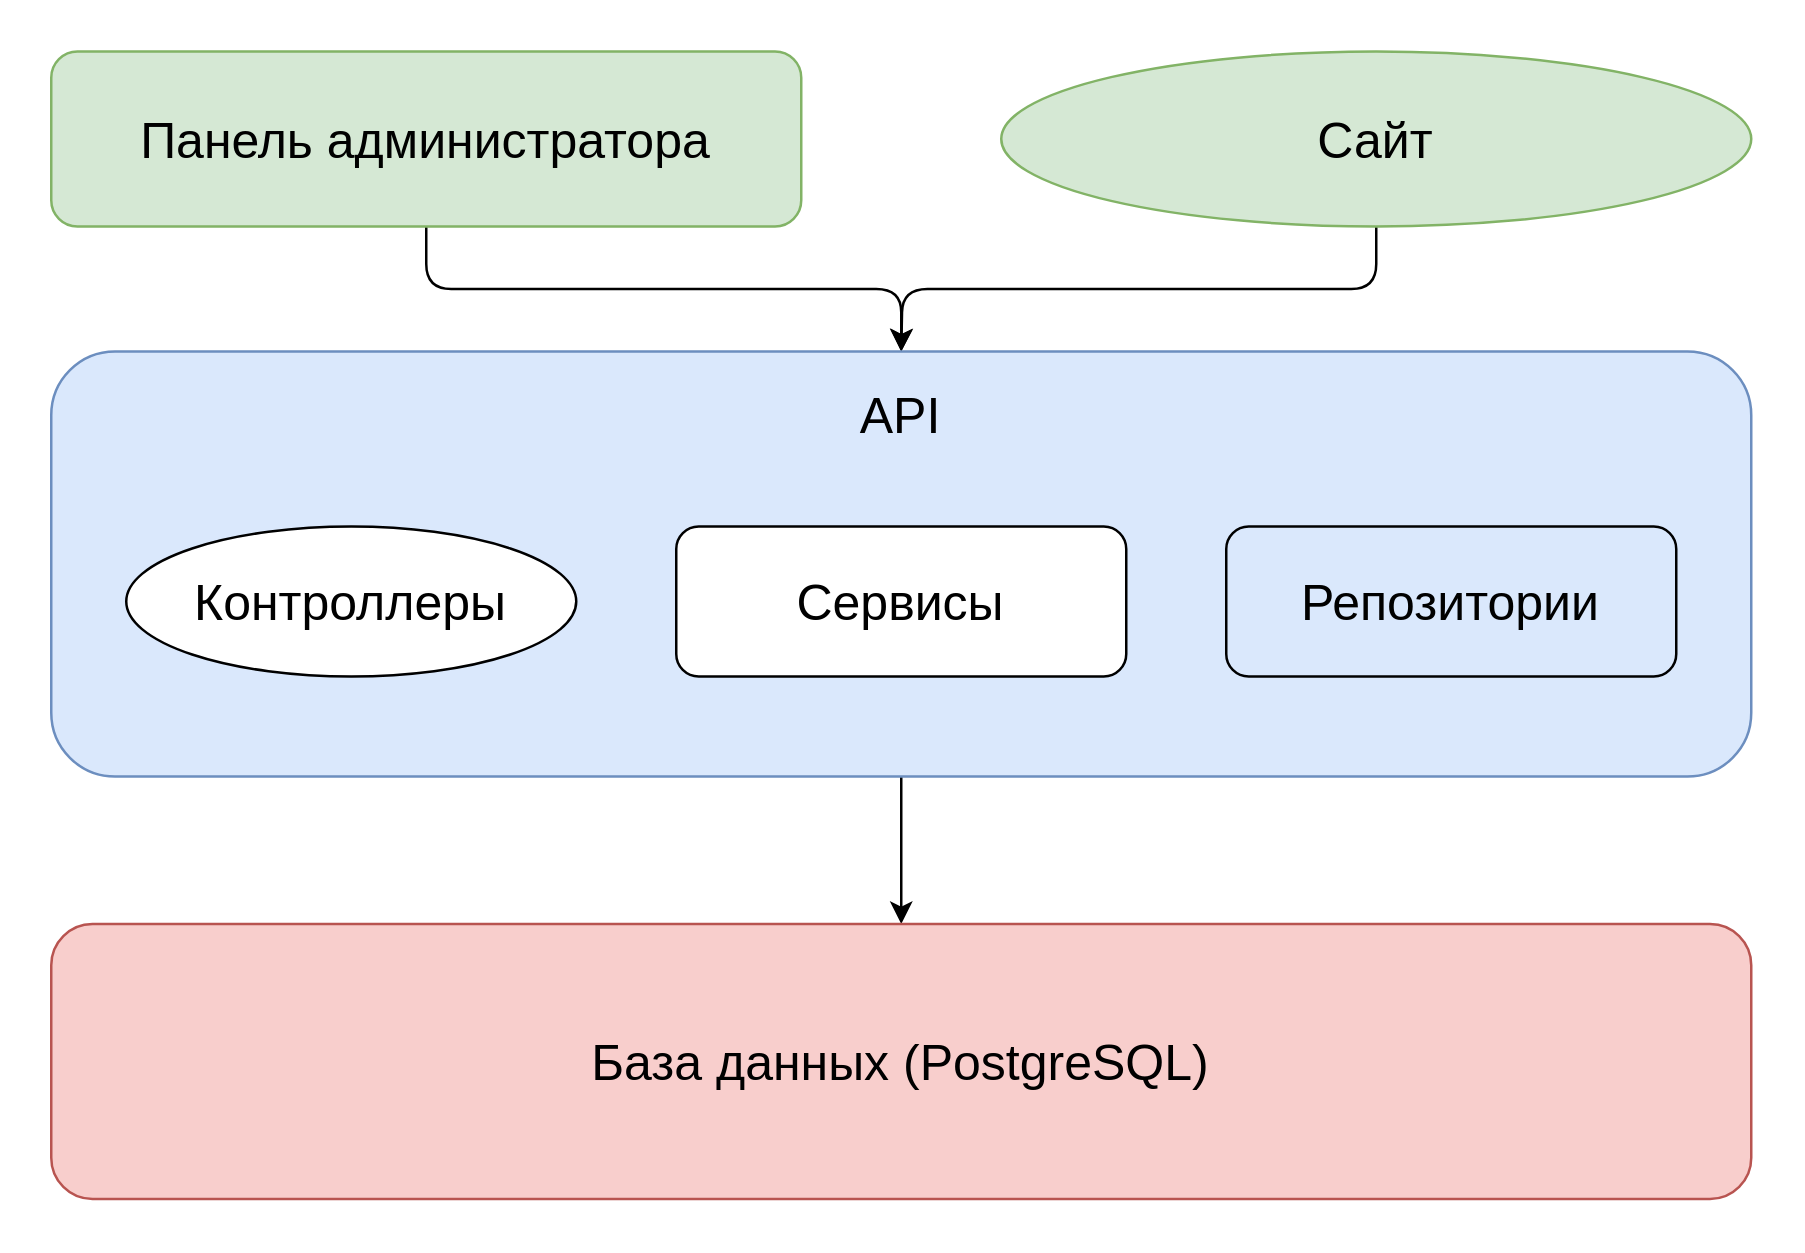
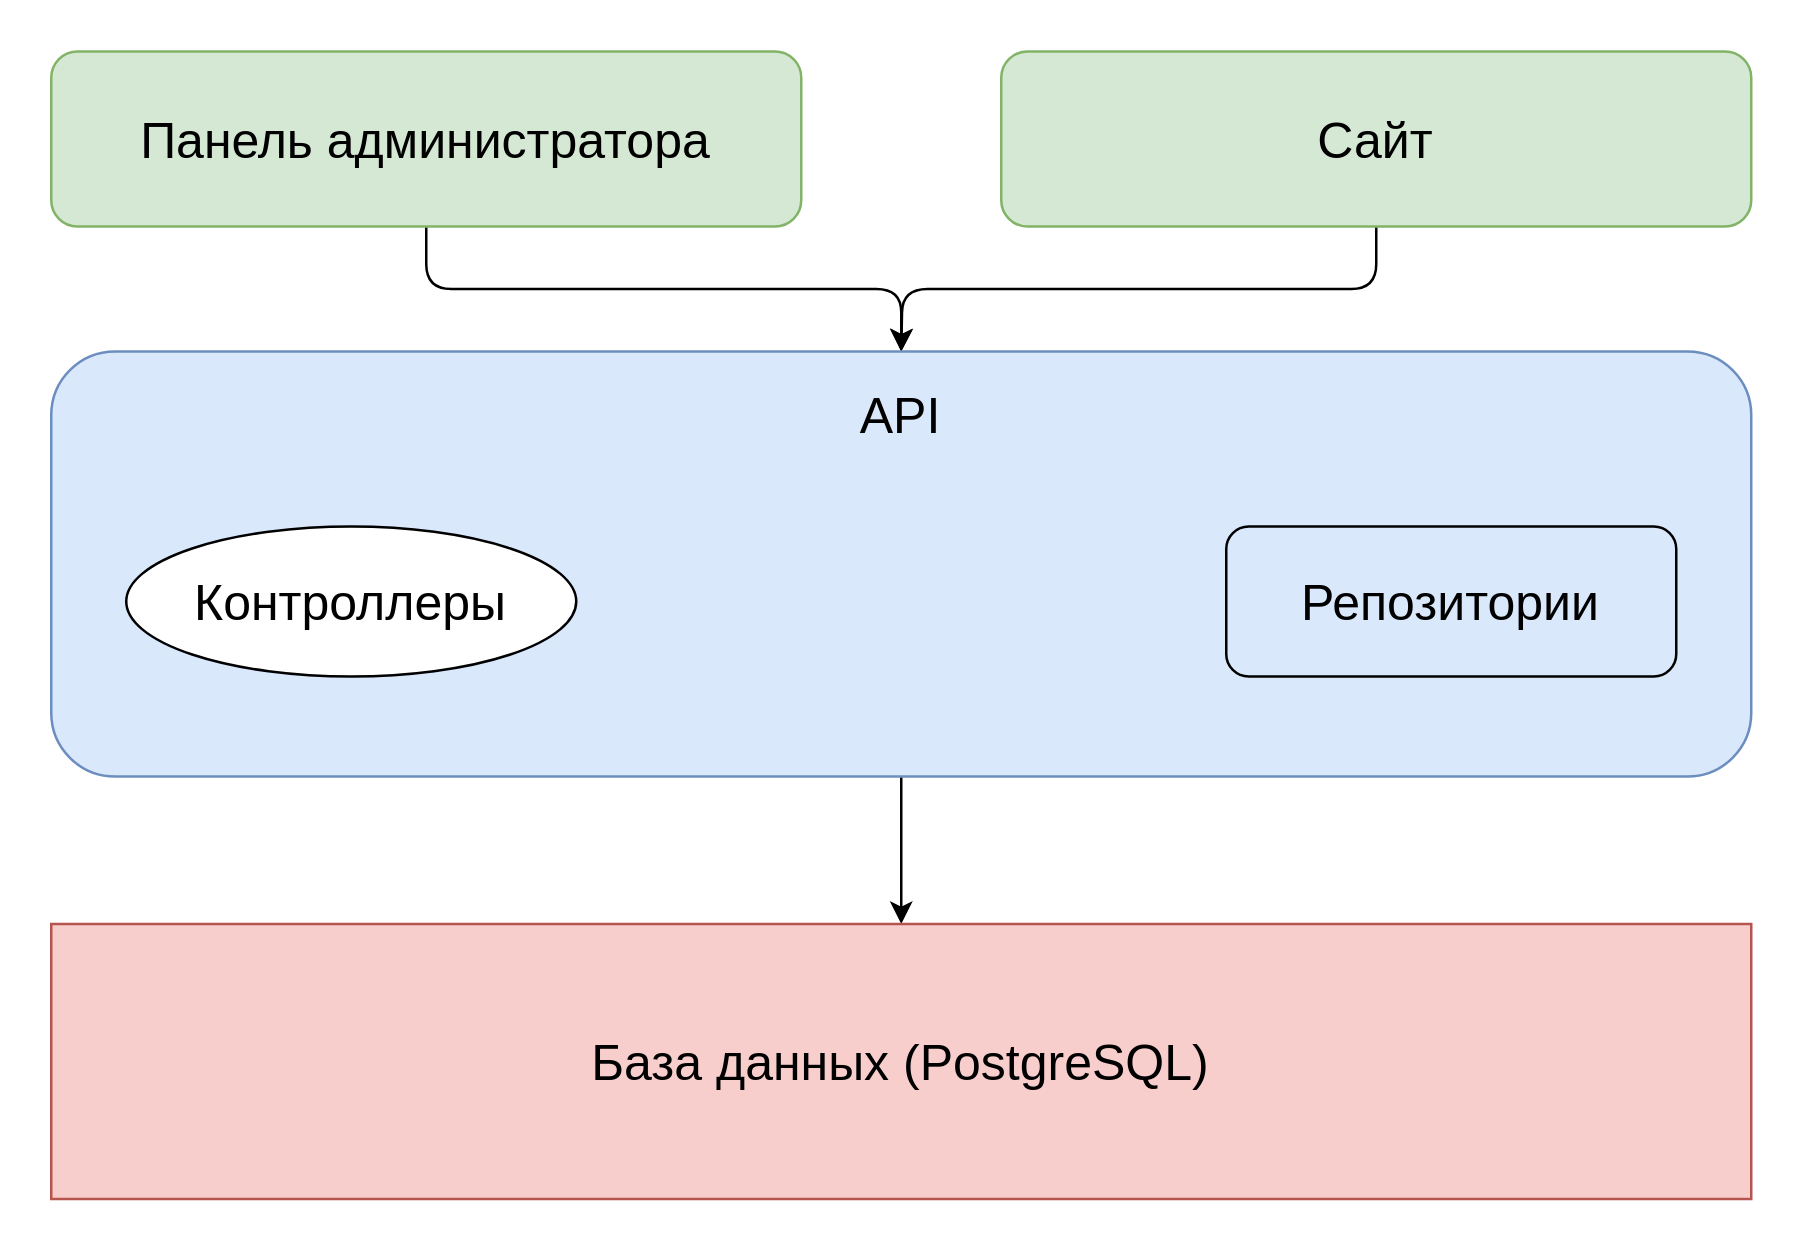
node "Сайт": shape ellipse -> rounded rectangle
node "Сервисы": removed
node "База данных (PostgreSQL)": shape rounded rectangle -> rectangle
